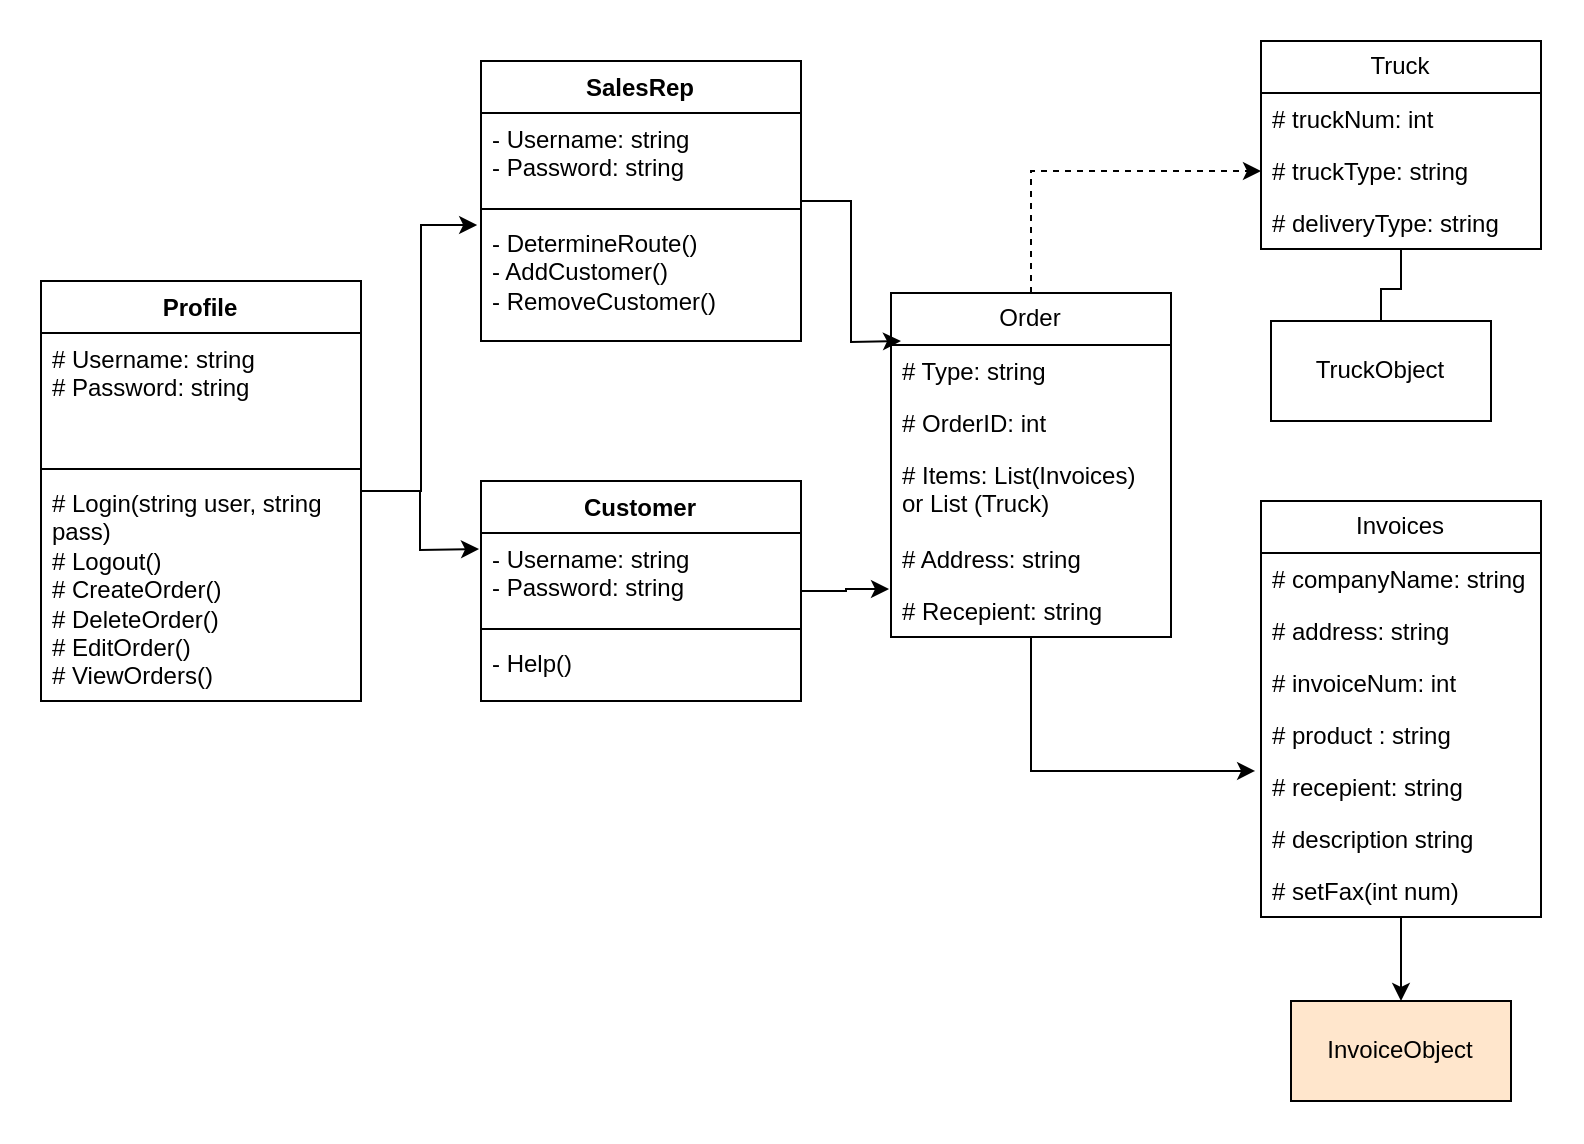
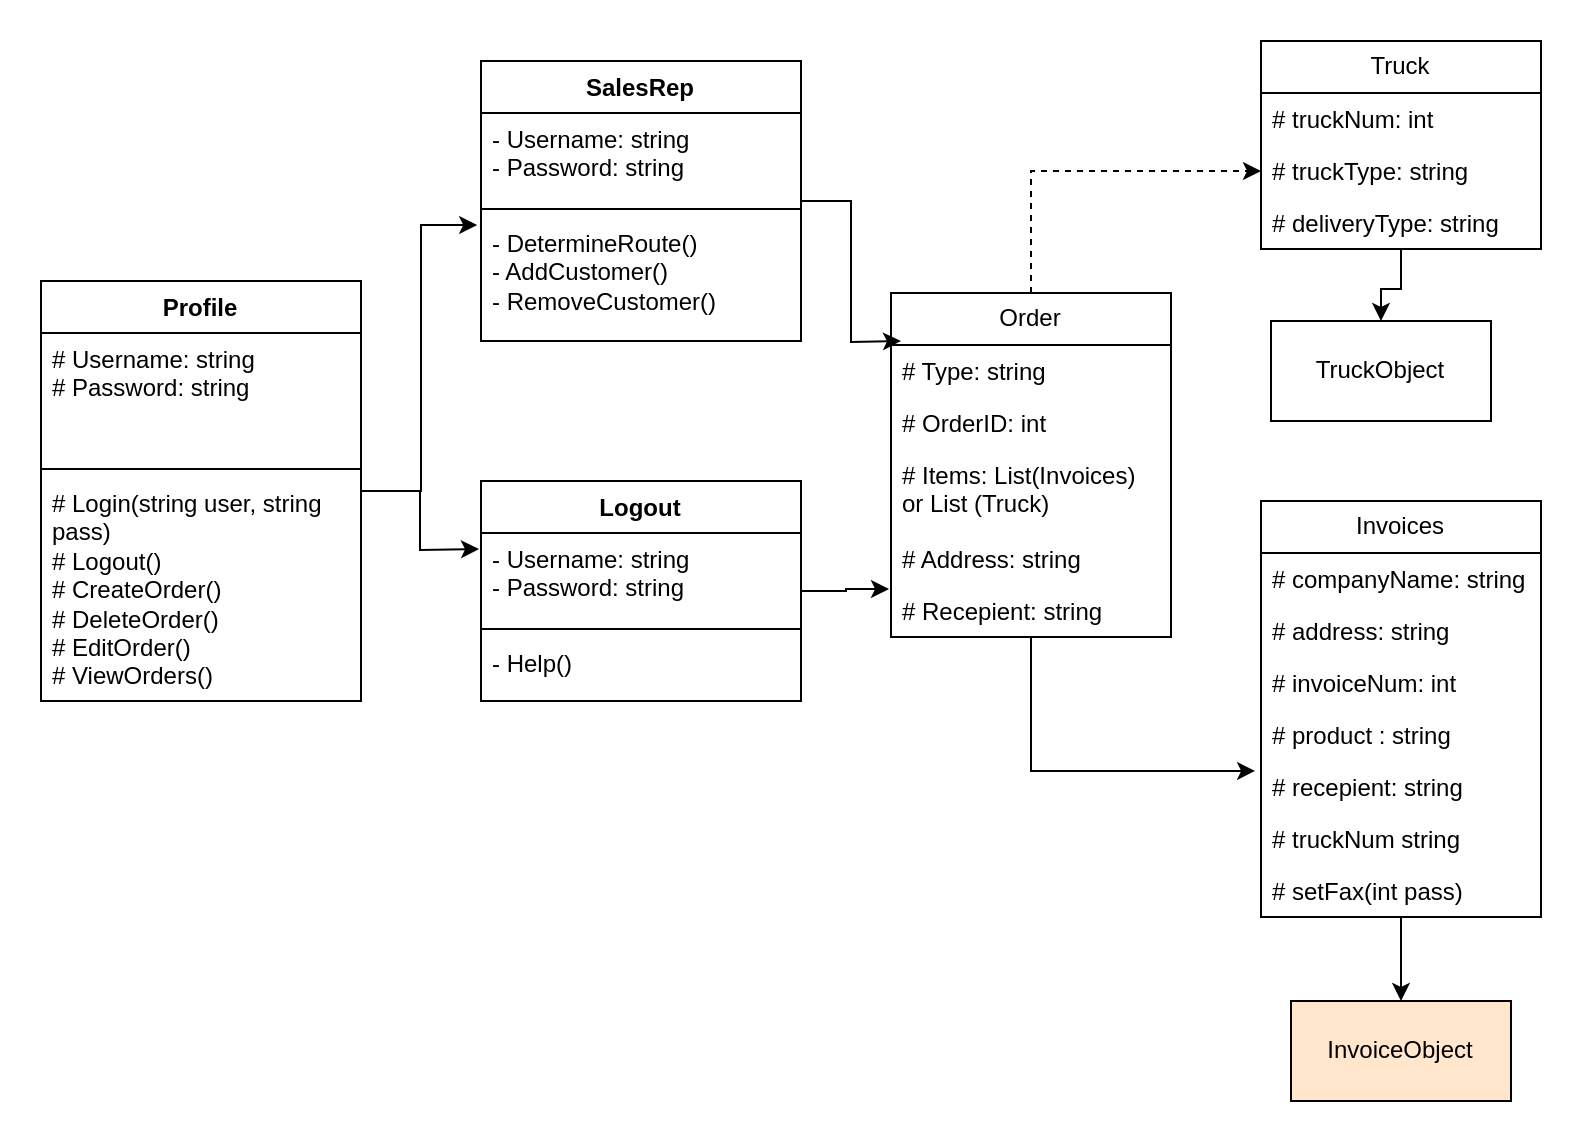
edge "Truck" -- "TruckObject": arrowhead none -> classic
node "Customer": label "Customer" -> "Logout"
node "# description string": label "# description string" -> "# truckNum string"
node "# setFax(int num)": label "# setFax(int num)" -> "# setFax(int pass)"
